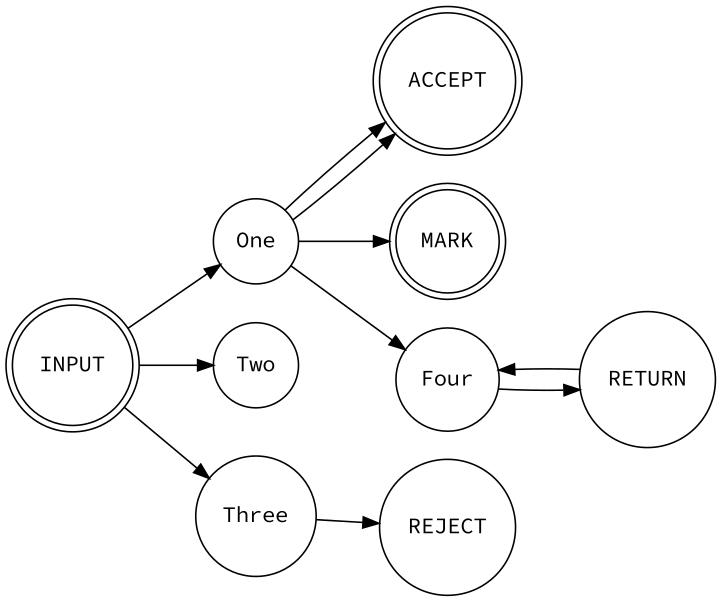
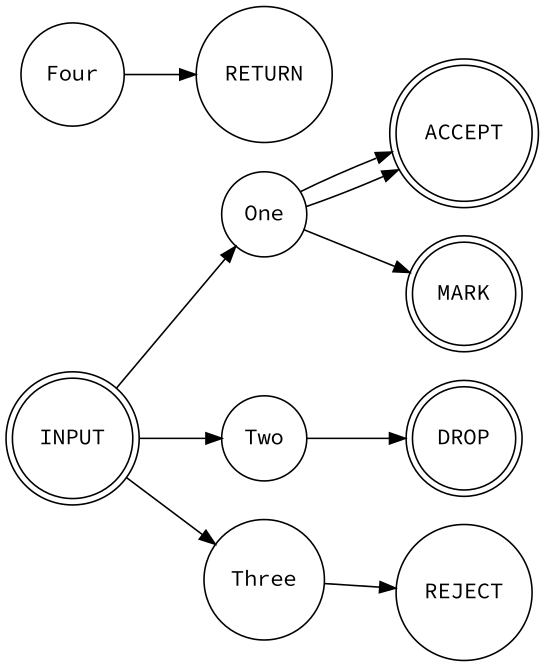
edge "One" -> "Four": removed
edge "RETURN" -> "Four": removed
node "DROP": added
